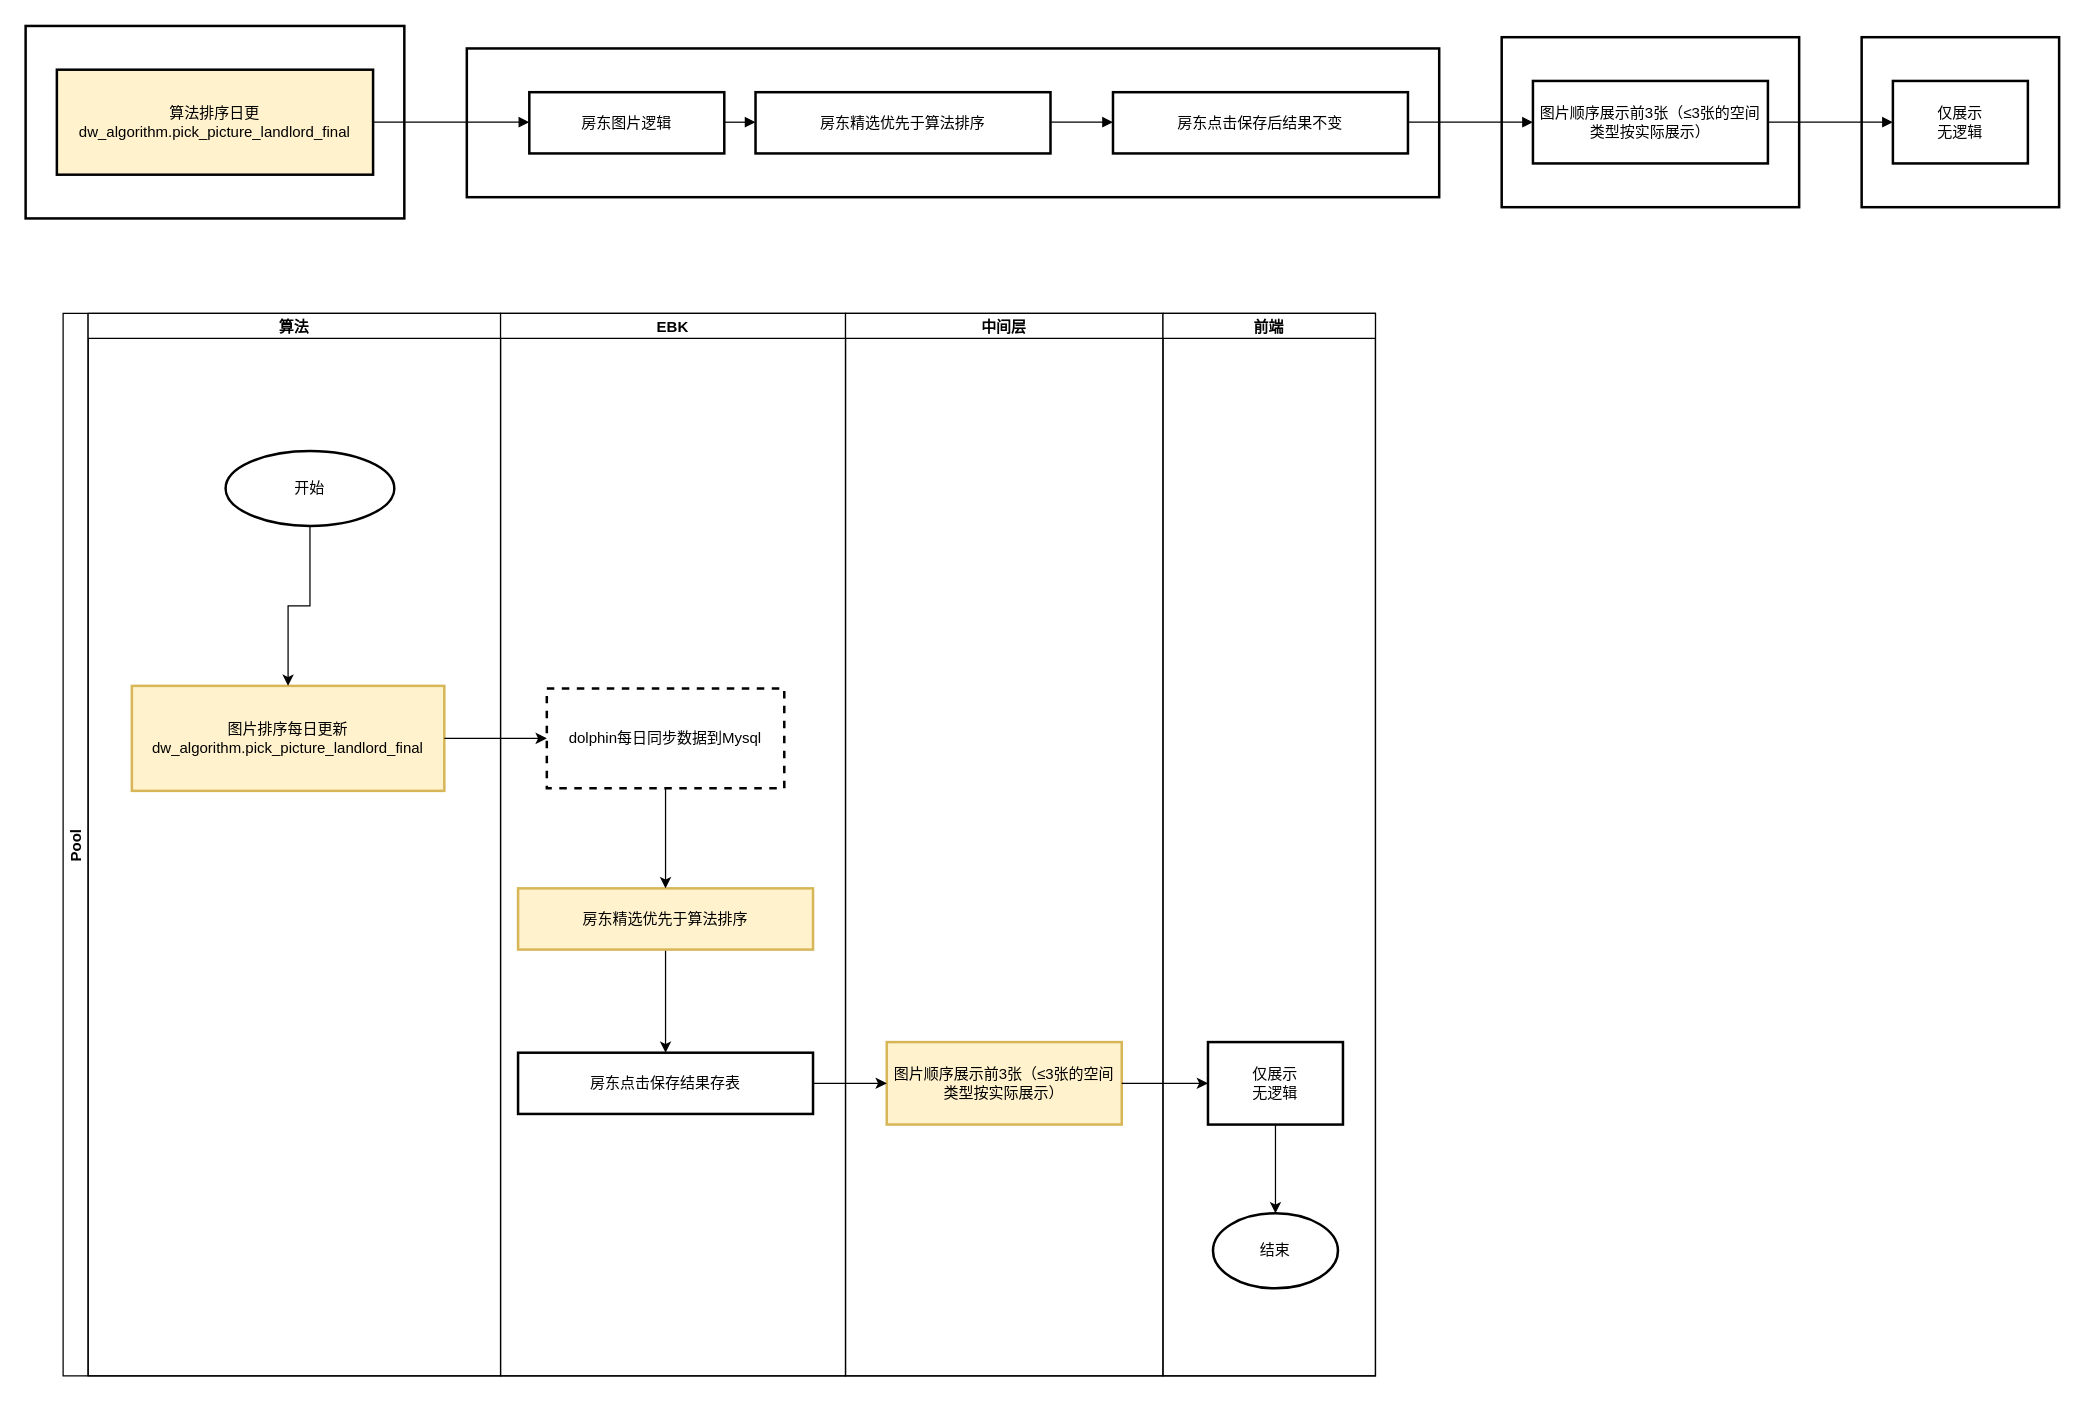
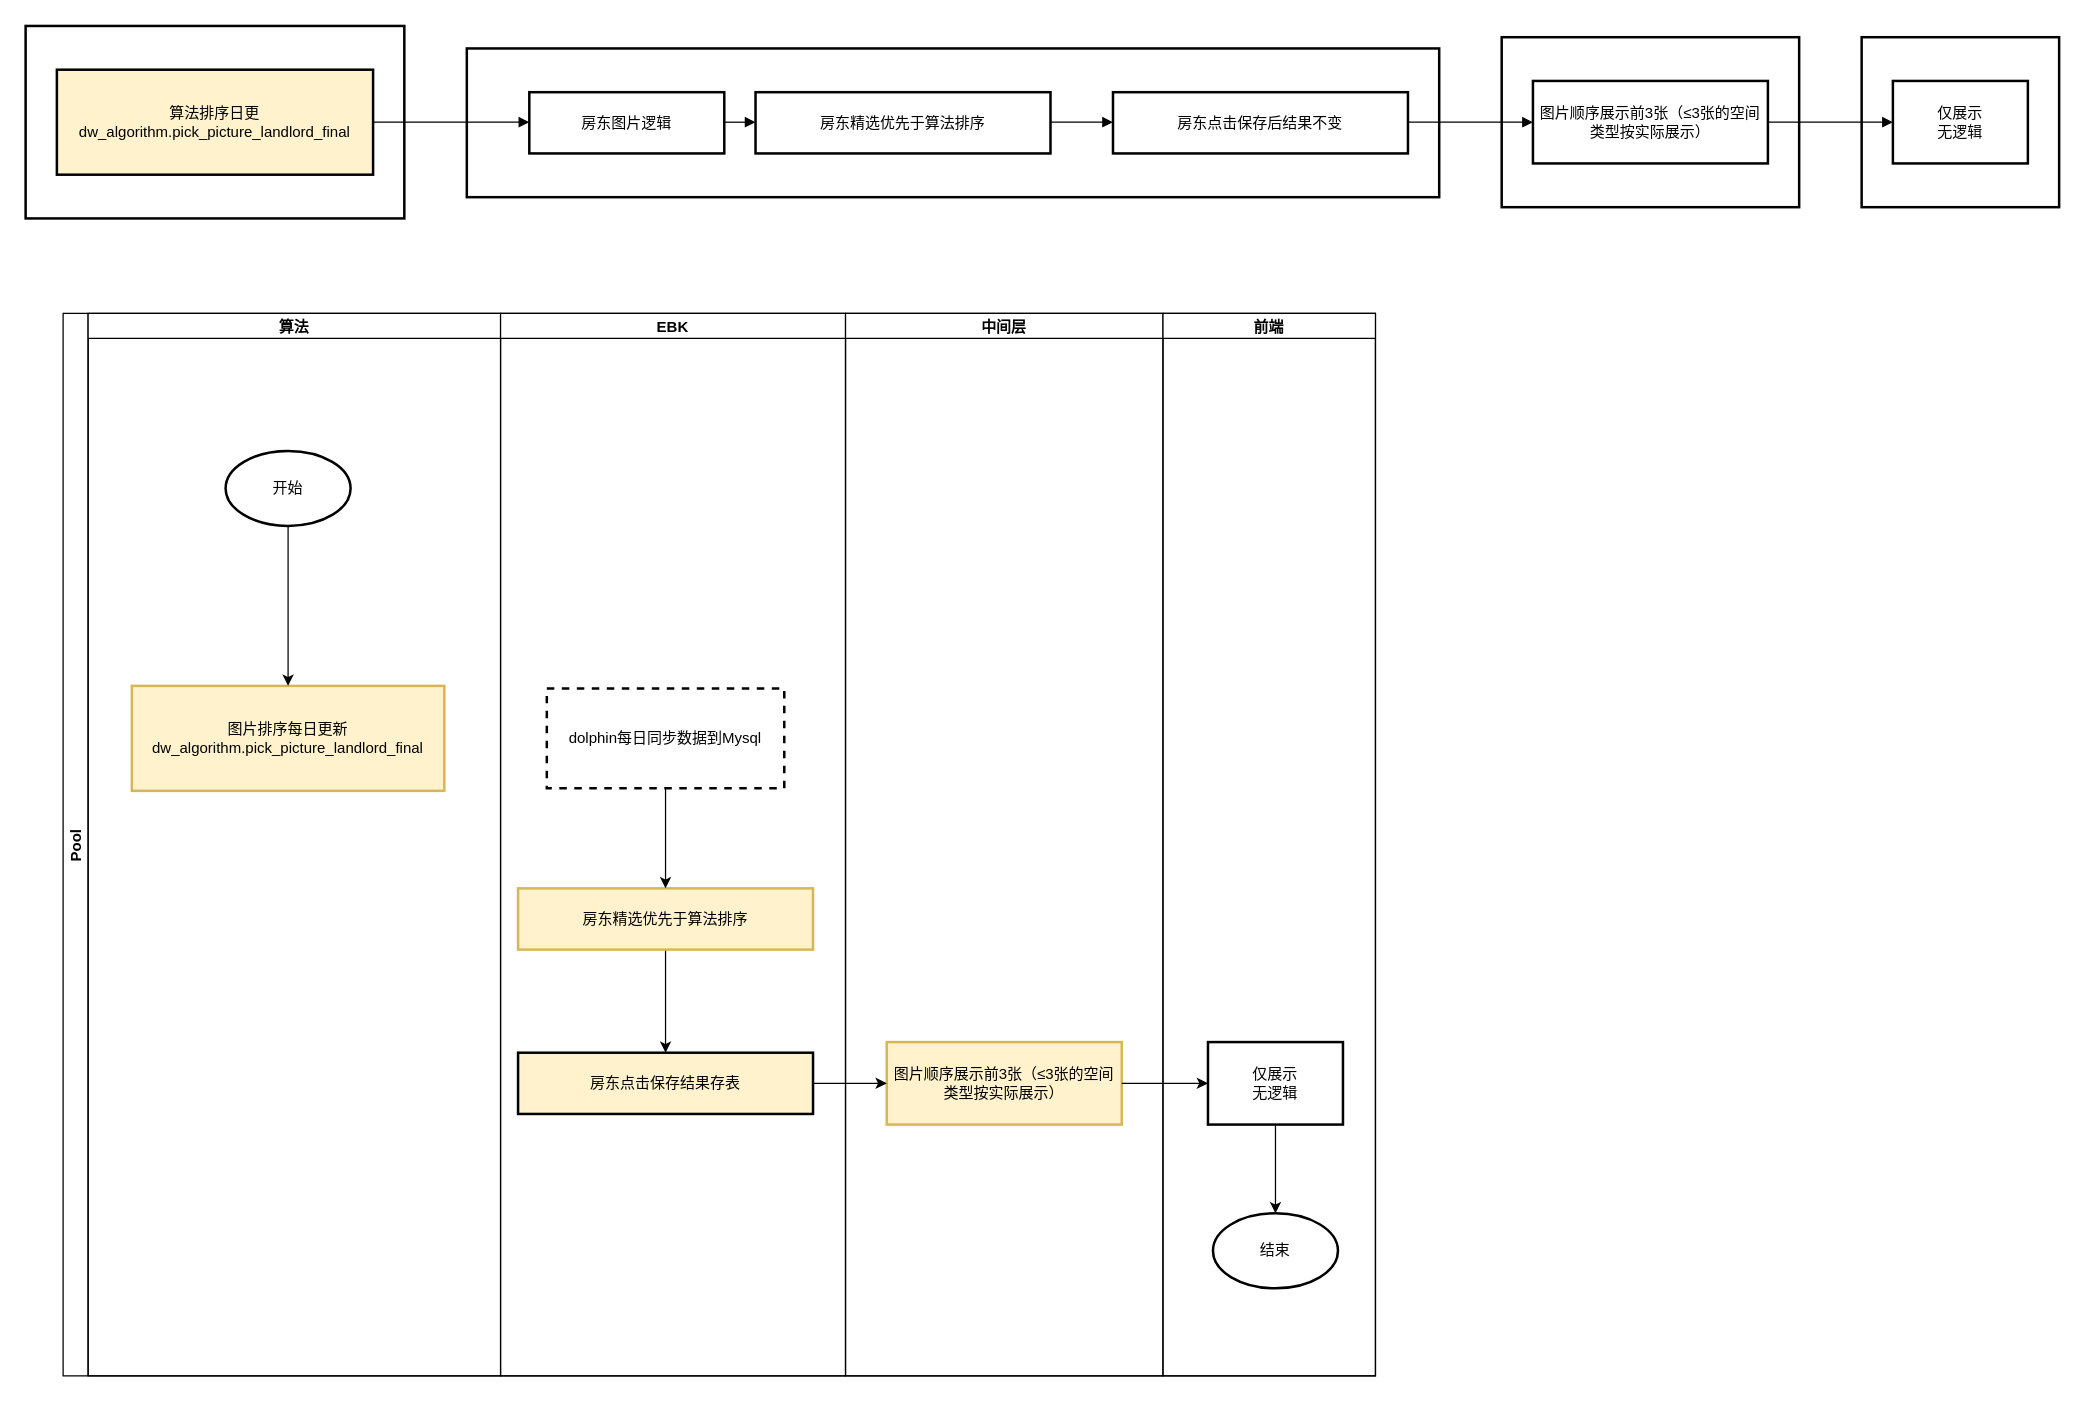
node "开始": size 169x75 -> 125x75
edge "图片排序每日更新 dw_algorithm.pick_picture_landlord_final" -> "dolphin每日同步数据到Mysql": removed
node "房东点击保存结果存表": fillcolor #ffffff -> #fff2cc
